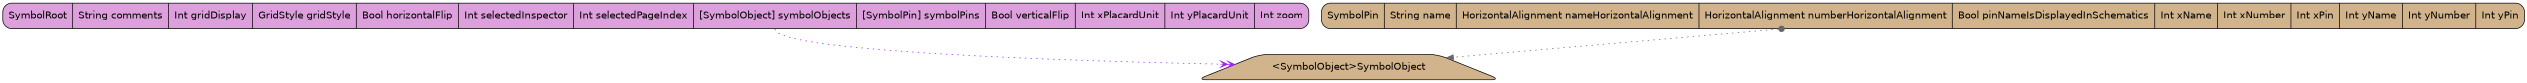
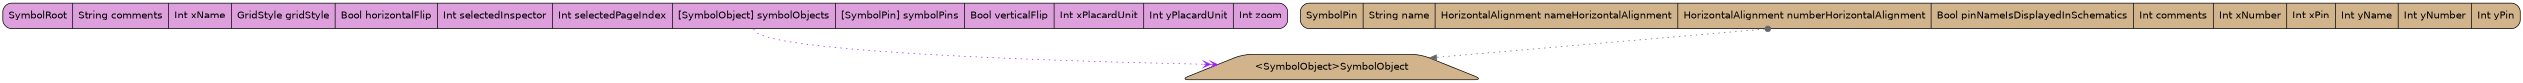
node "SymbolRoot": text "Int gridDisplay" -> "Int xName"
node "SymbolPin": text "Int xName" -> "Int comments"
